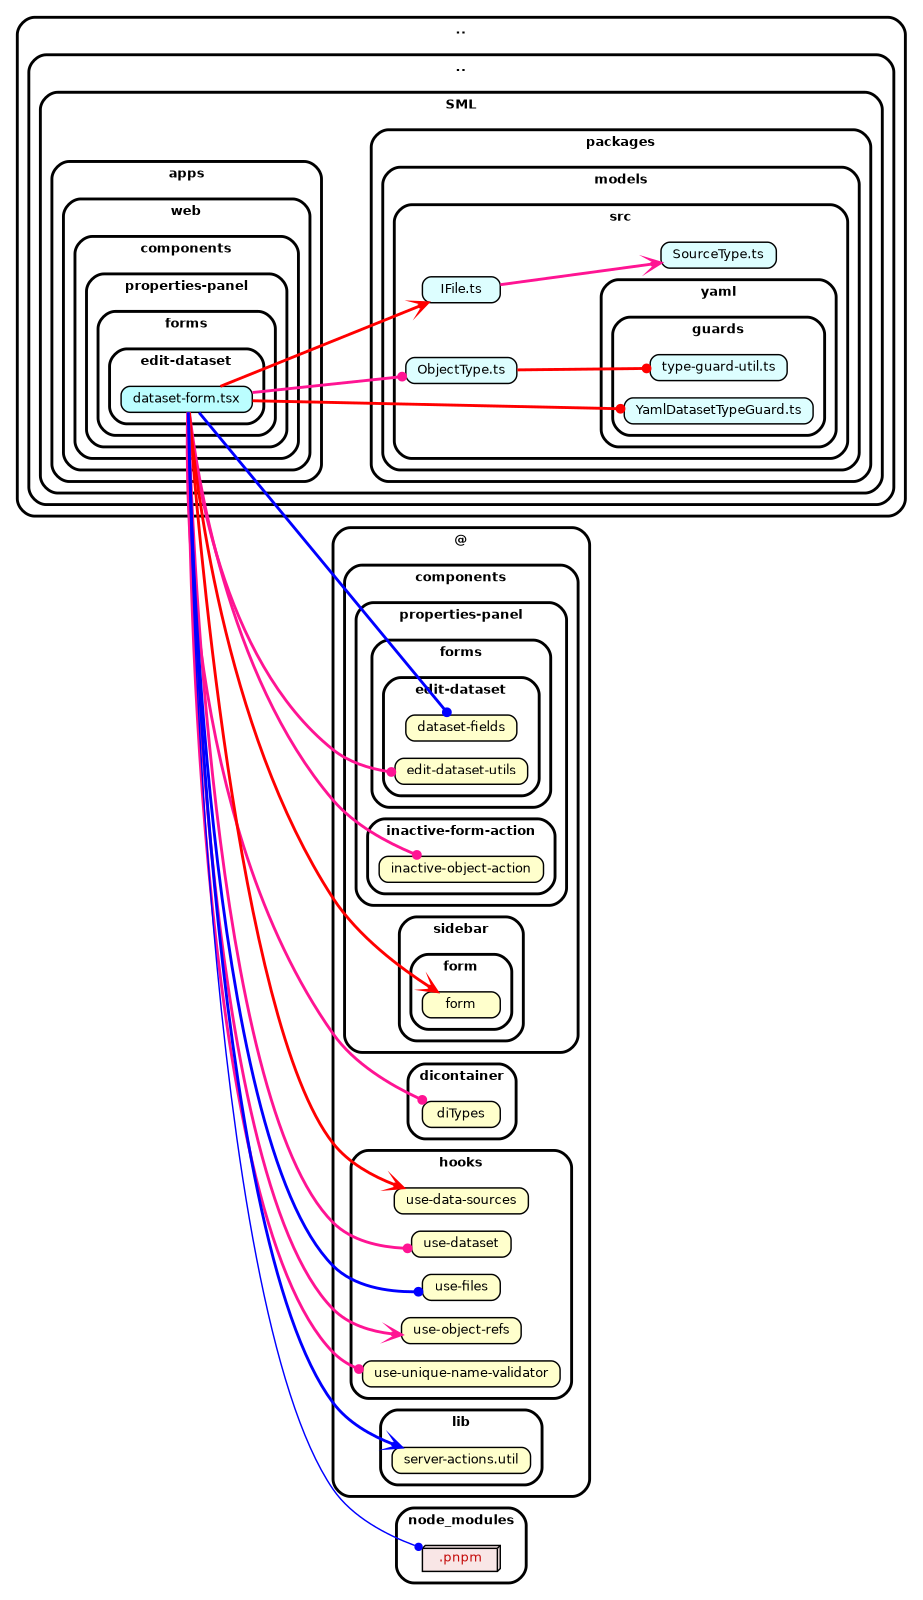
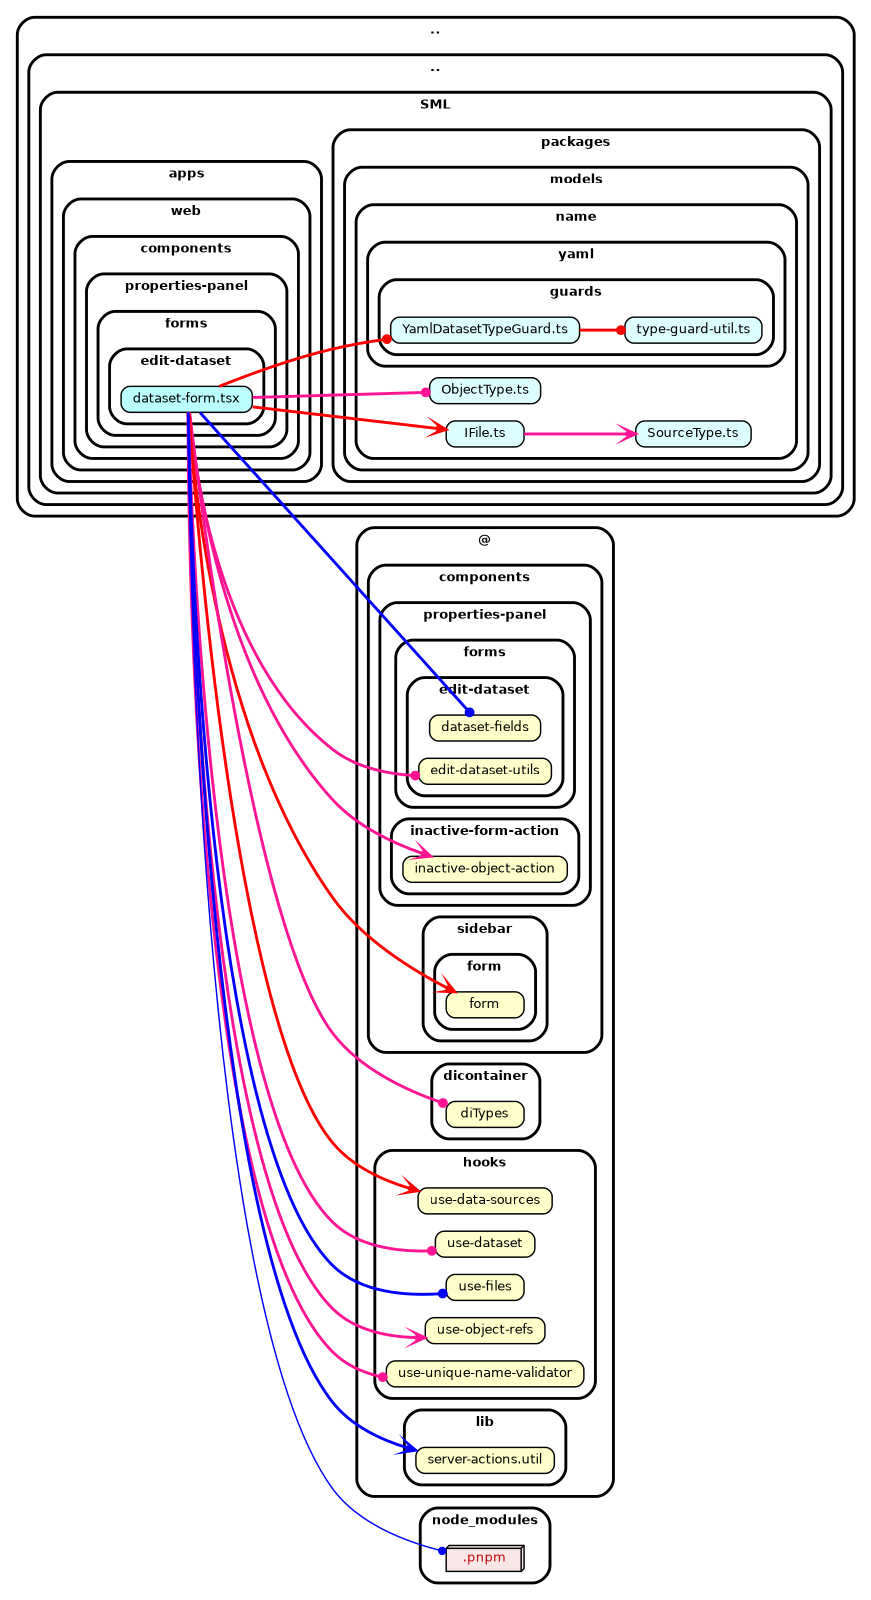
cluster "src": label "src" -> "name"
edge "ObjectType.ts" -> "type-guard-util.ts": now "YamlDatasetTypeGuard.ts" -> "type-guard-util.ts"
edge "dataset-form.tsx" -> "inactive-object-action": arrowhead dot -> vee
